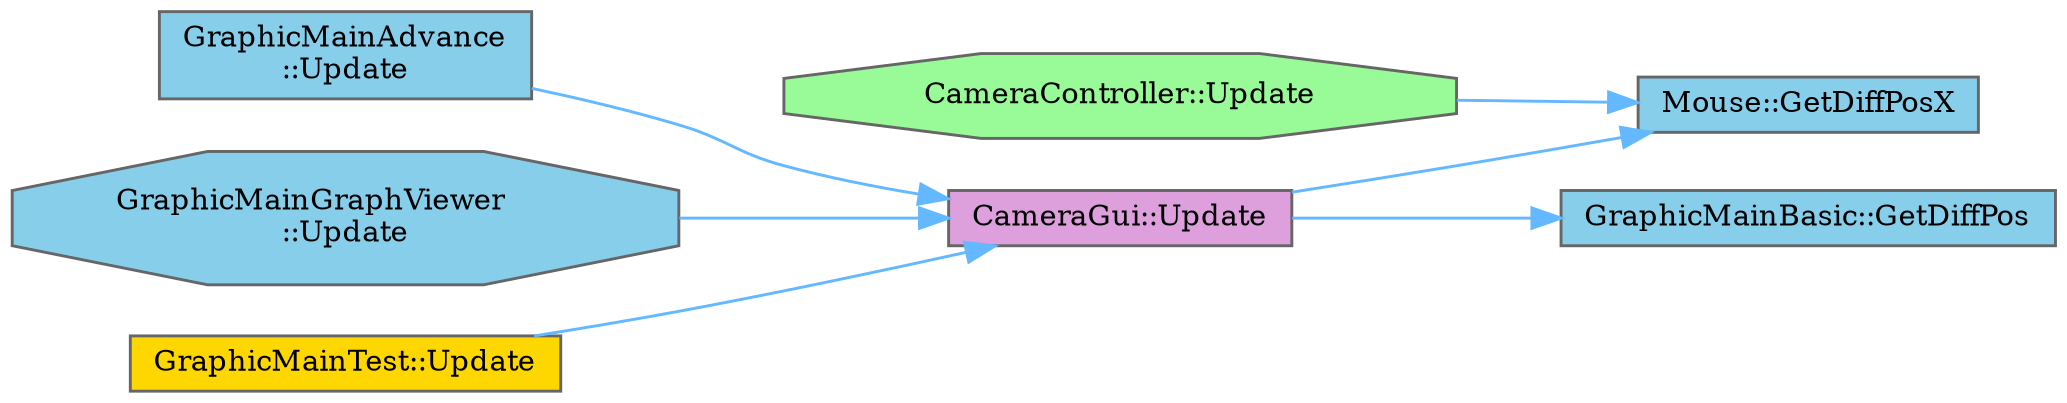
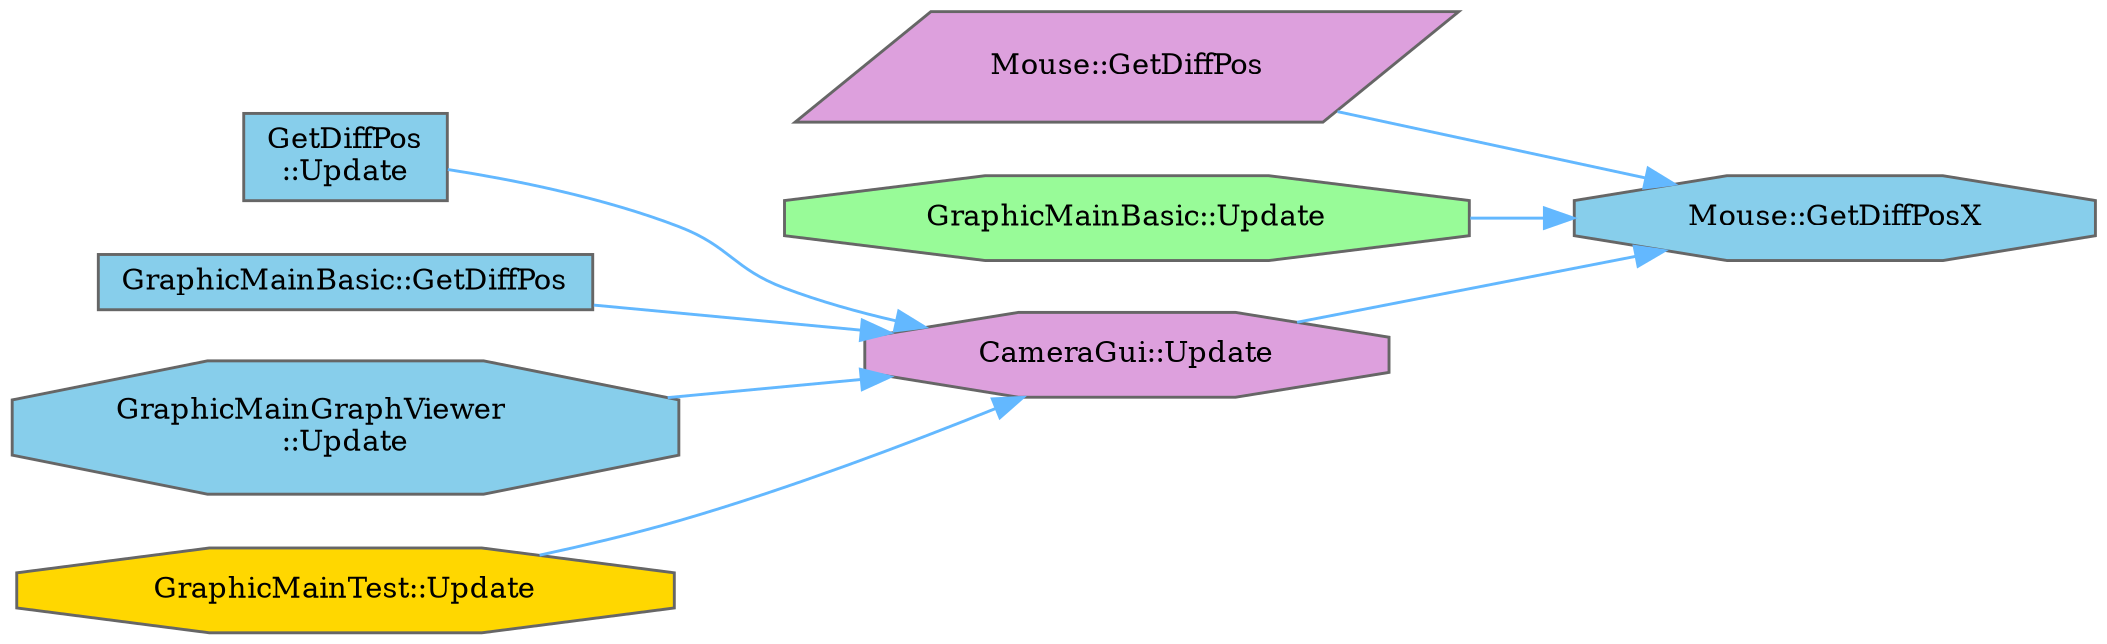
node "GraphicMainAdvance ::Update": label "GraphicMainAdvance ::Update" -> "GetDiffPos ::Update"
node "Mouse::GetDiffPos": added
node "CameraController::Update": label "CameraController::Update" -> "GraphicMainBasic::Update"
node "Mouse::GetDiffPosX": shape box -> octagon
node "CameraGui::Update": shape box -> octagon
edge "CameraGui::Update" -> "GraphicMainBasic::GetDiffPos": reversed
node "GraphicMainTest::Update": shape box -> octagon
